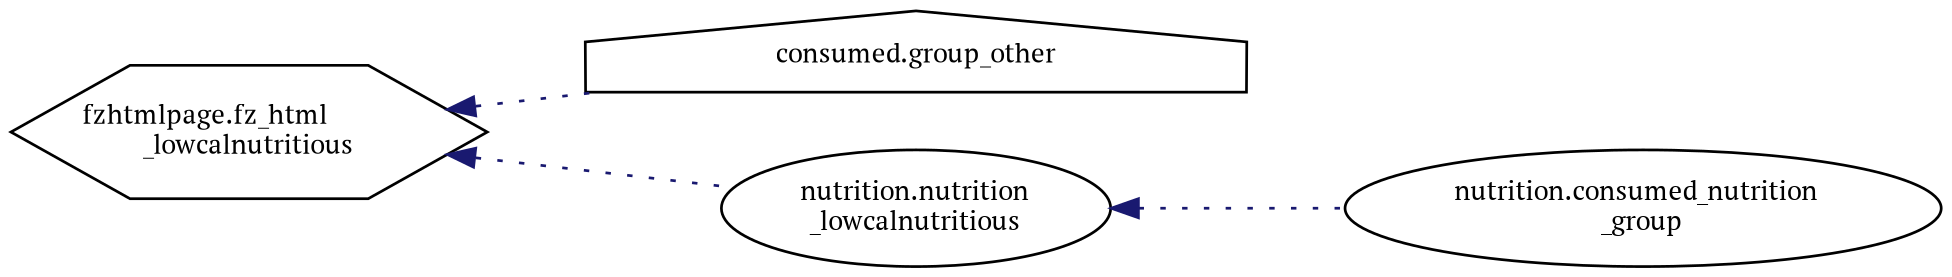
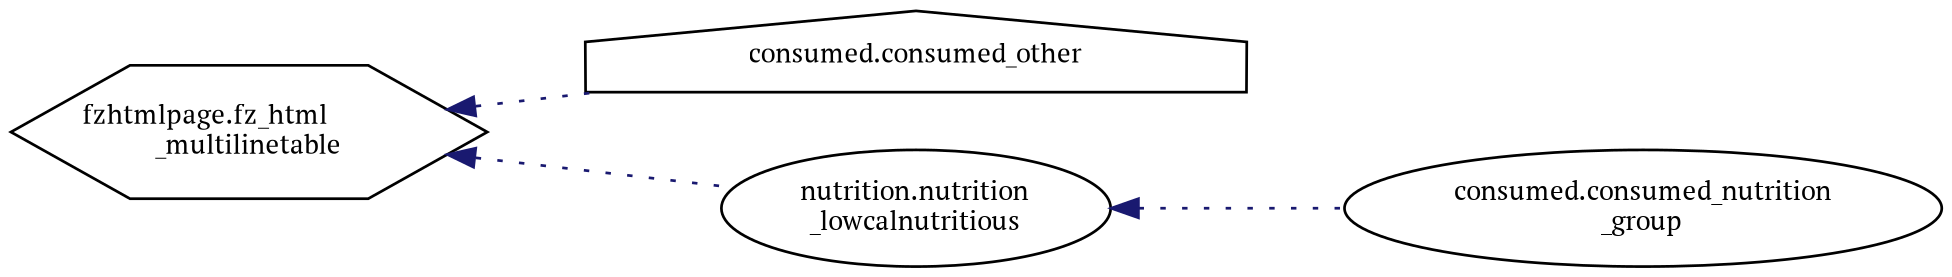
node "consumed.group_other": label "consumed.group_other" -> "consumed.consumed_other"
node "fzhtmlpage.fz_html _lowcalnutritious": label "fzhtmlpage.fz_html _lowcalnutritious" -> "fzhtmlpage.fz_html _multilinetable"
node "nutrition.consumed_nutrition _group": label "nutrition.consumed_nutrition _group" -> "consumed.consumed_nutrition _group"
